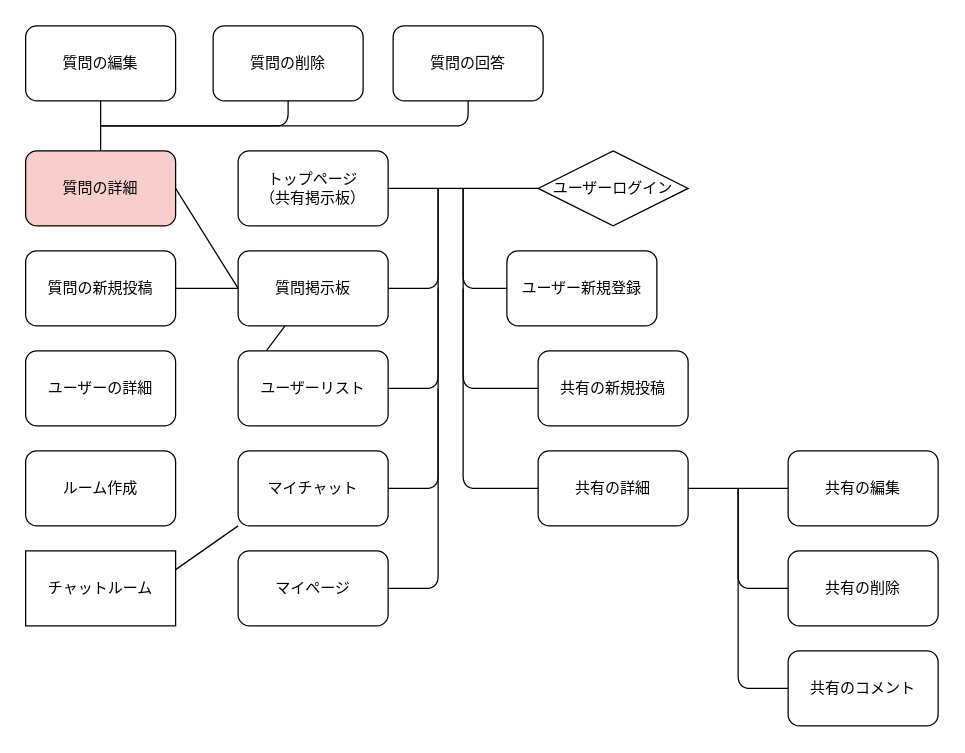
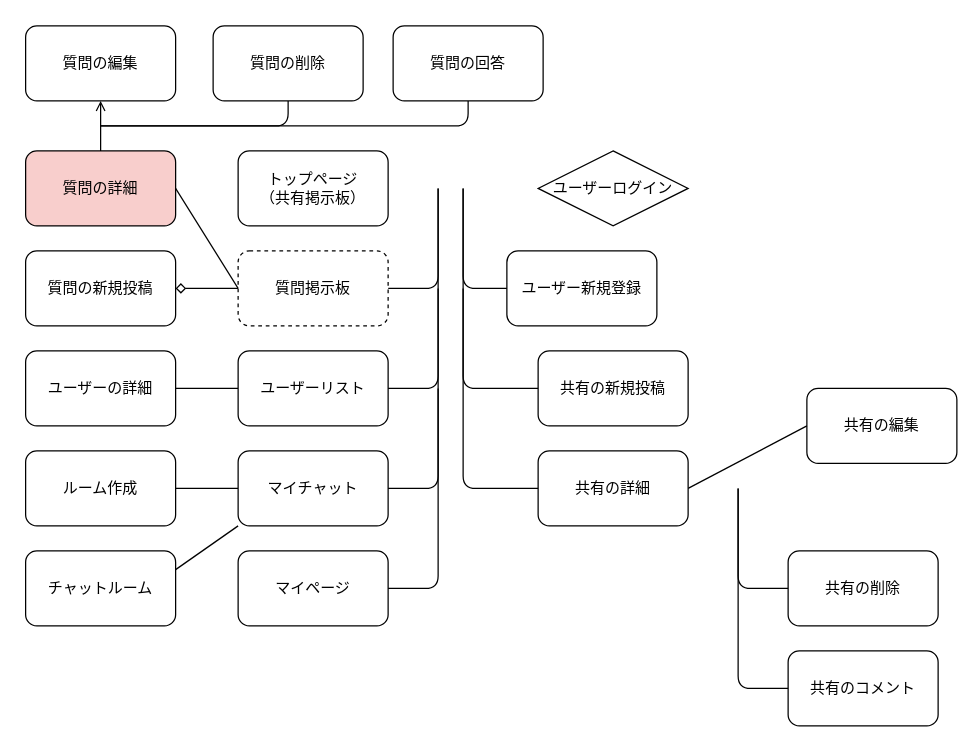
edge "質問の編集" -- "質問の詳細": arrowhead none -> open
edge "トップページ （共有掲示板）" -- "ユーザーログイン": removed
edge "質問の新規投稿" -- "質問掲示板": arrowhead none -> diamond
node "質問掲示板": style solid -> dashed
edge "質問掲示板" -- "ユーザーリスト": now "ユーザーの詳細" -- "ユーザーリスト"
edge "ルーム作成" -- "マイチャット": added
node "共有の編集": moved (863, 488) -> (882, 426)
node "チャットルーム": shape rectangle -> rounded rectangle
